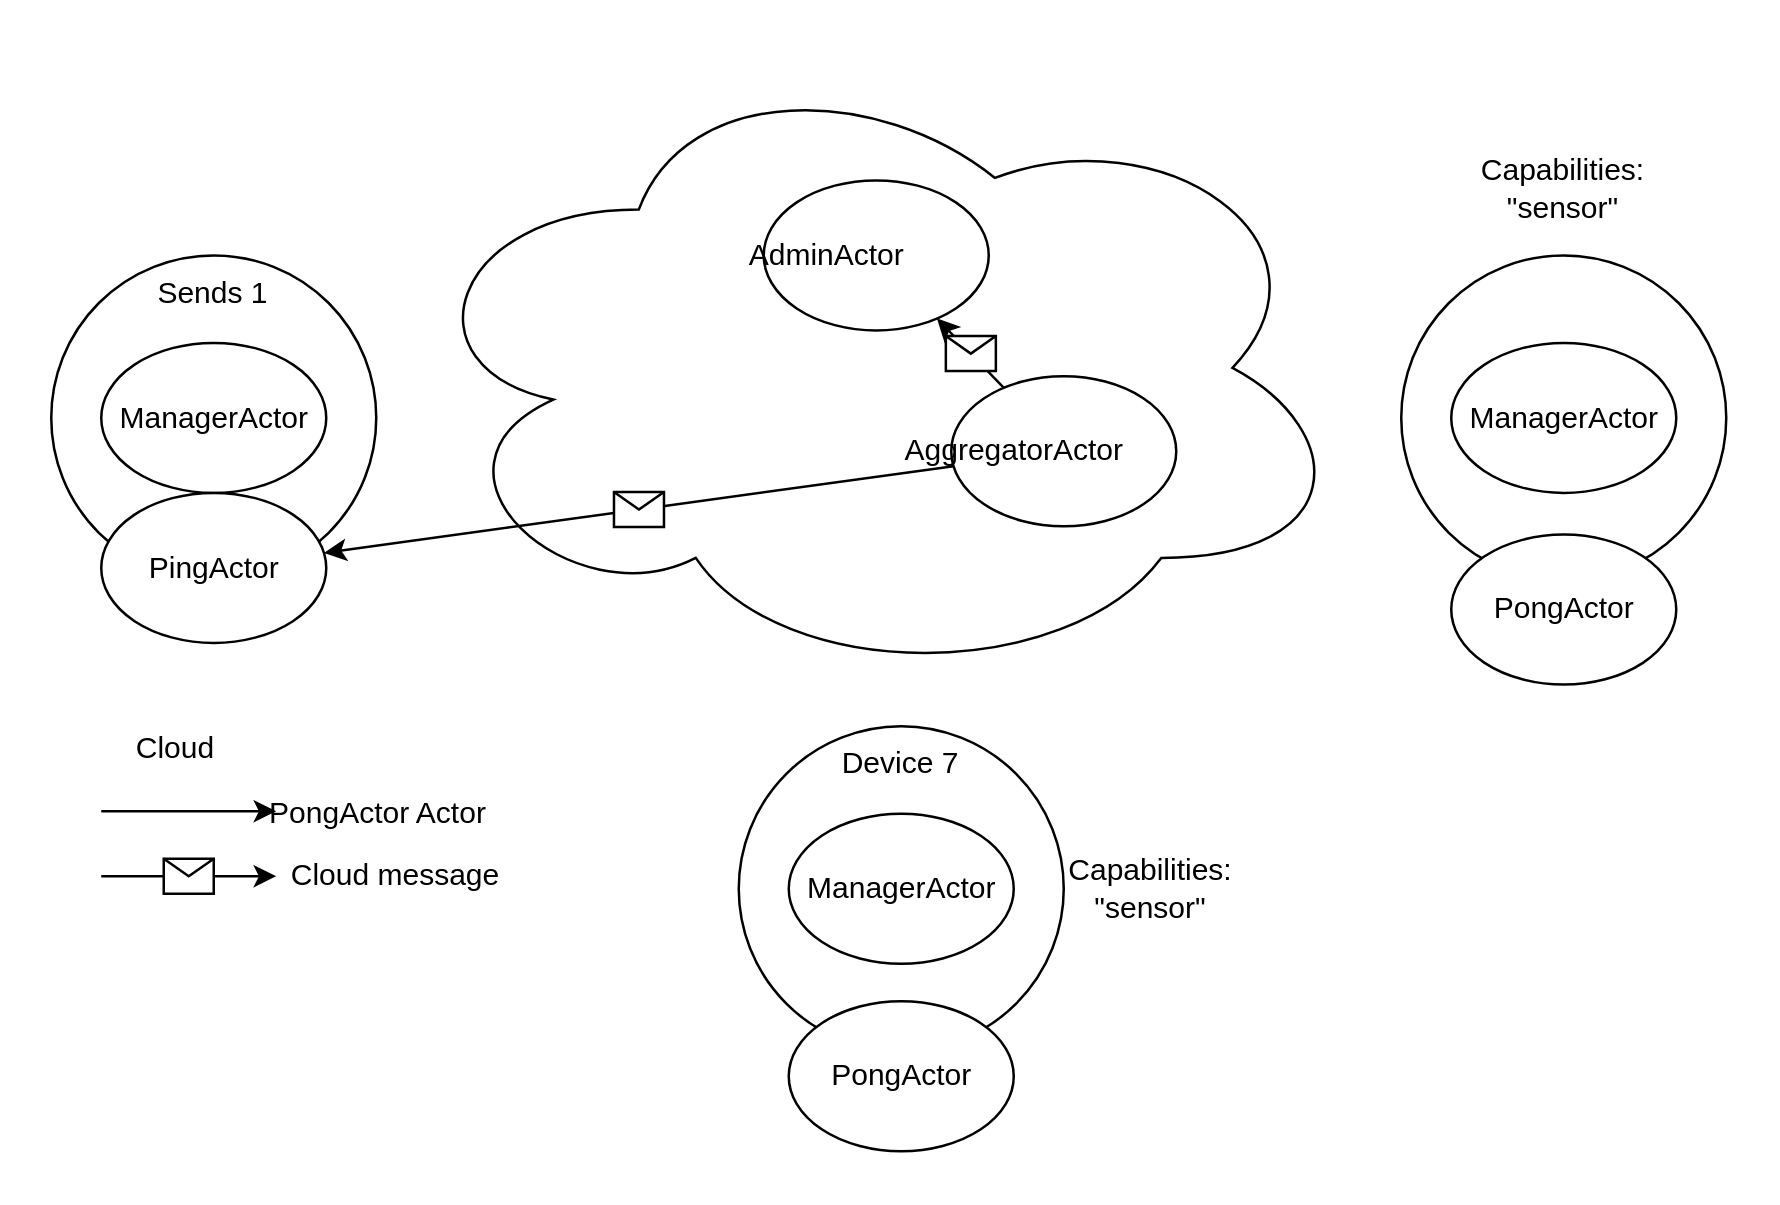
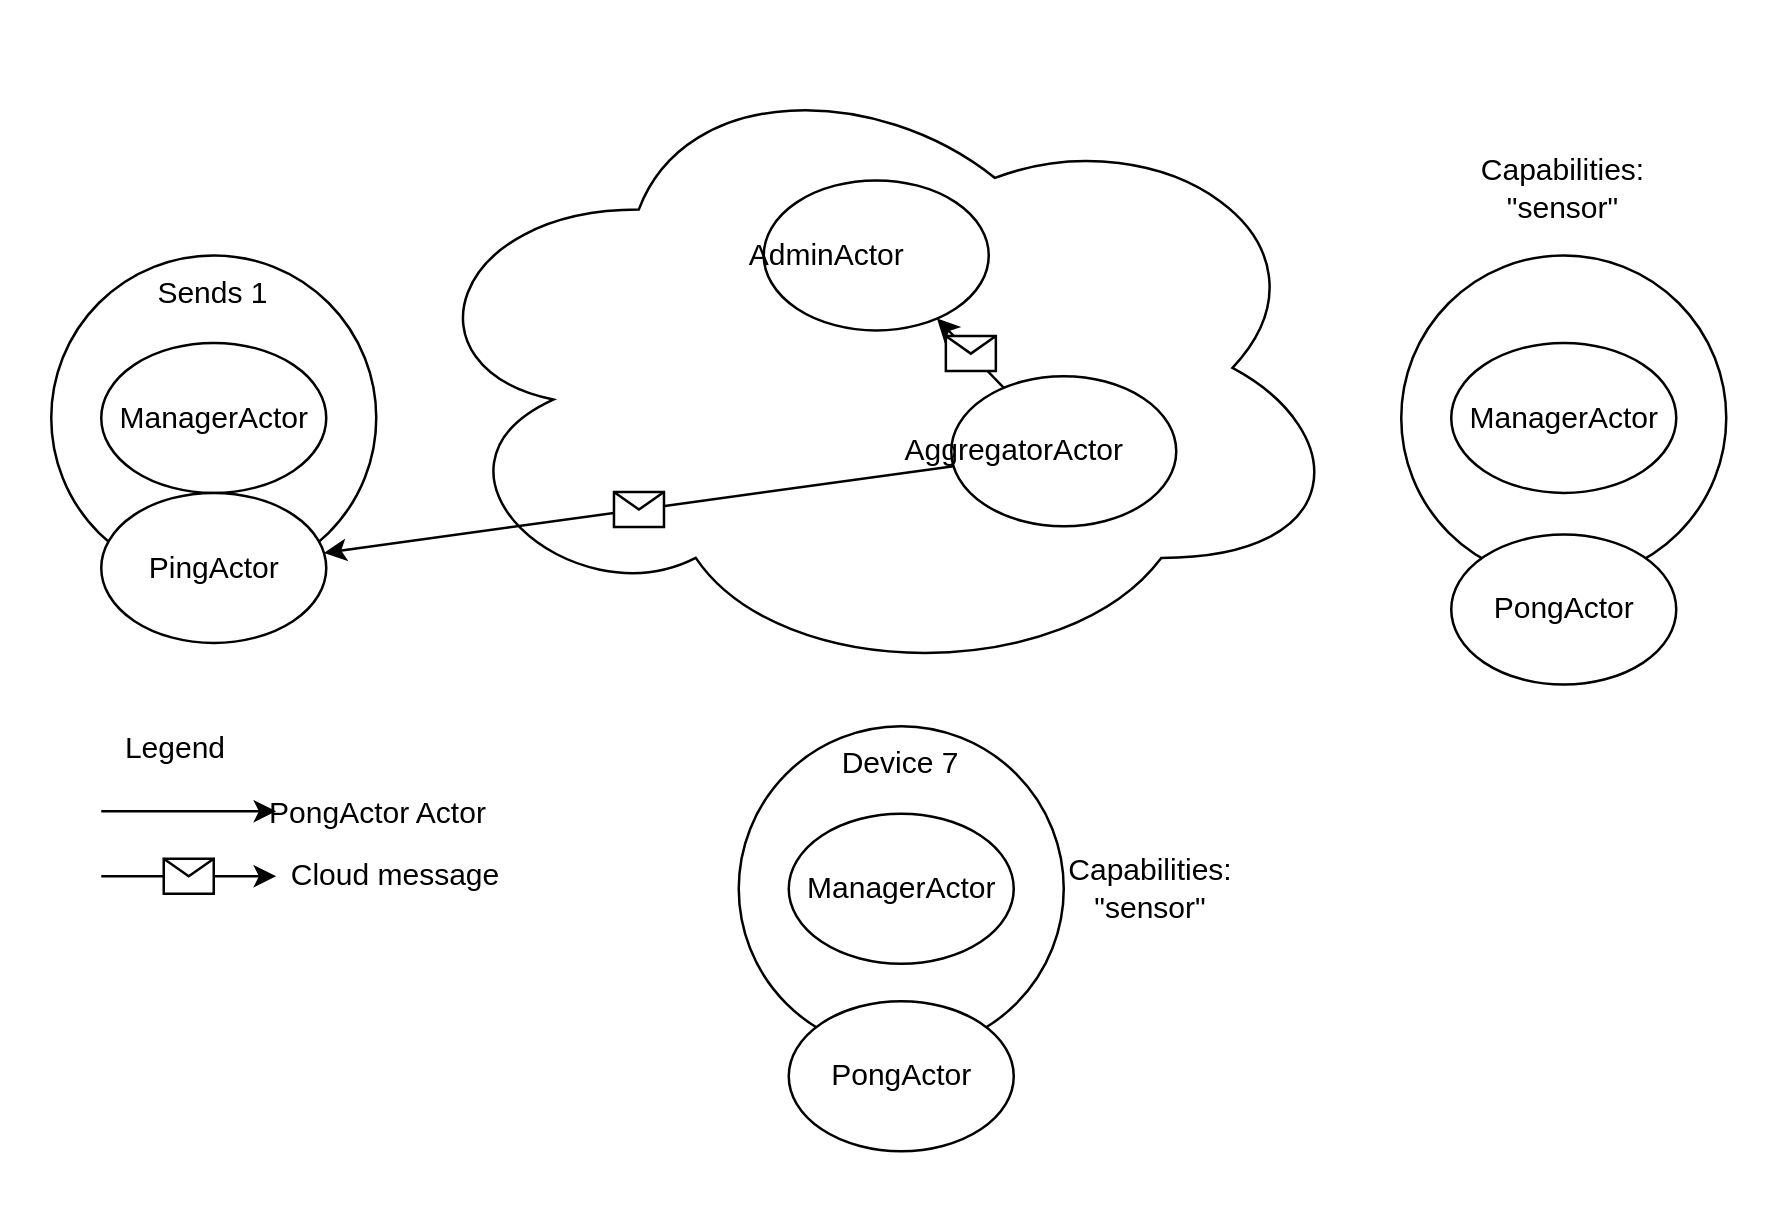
node "Cloud": label "Cloud" -> "Legend"
